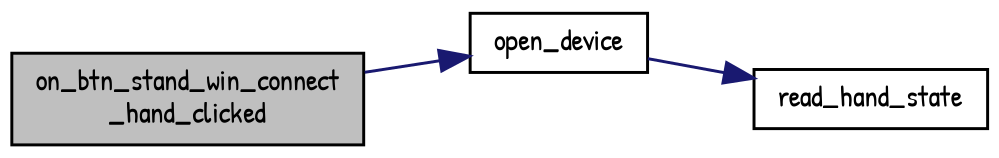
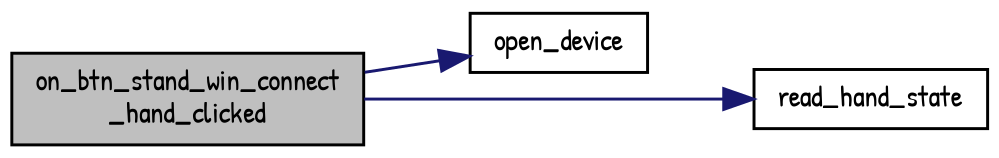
edge "open_device" -> "read_hand_state": now "on_btn_stand_win_connect _hand_clicked" -> "read_hand_state"
